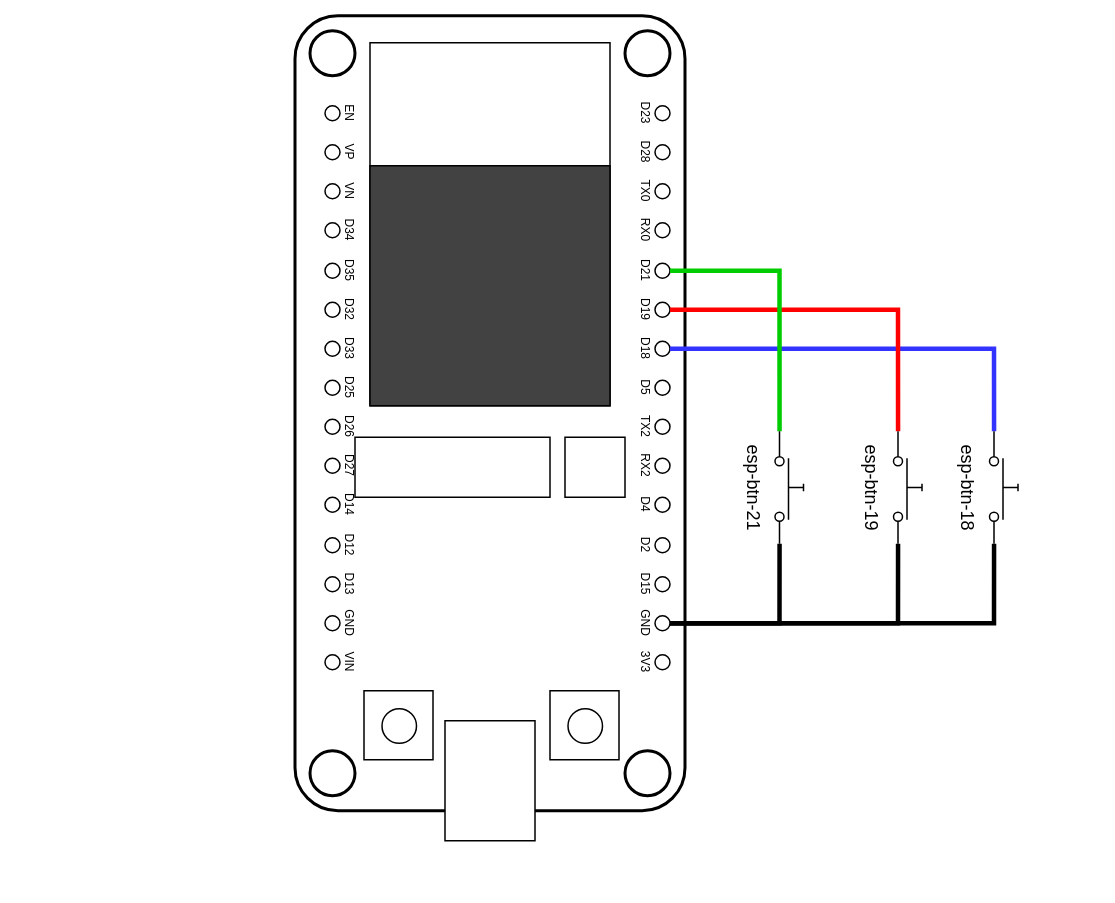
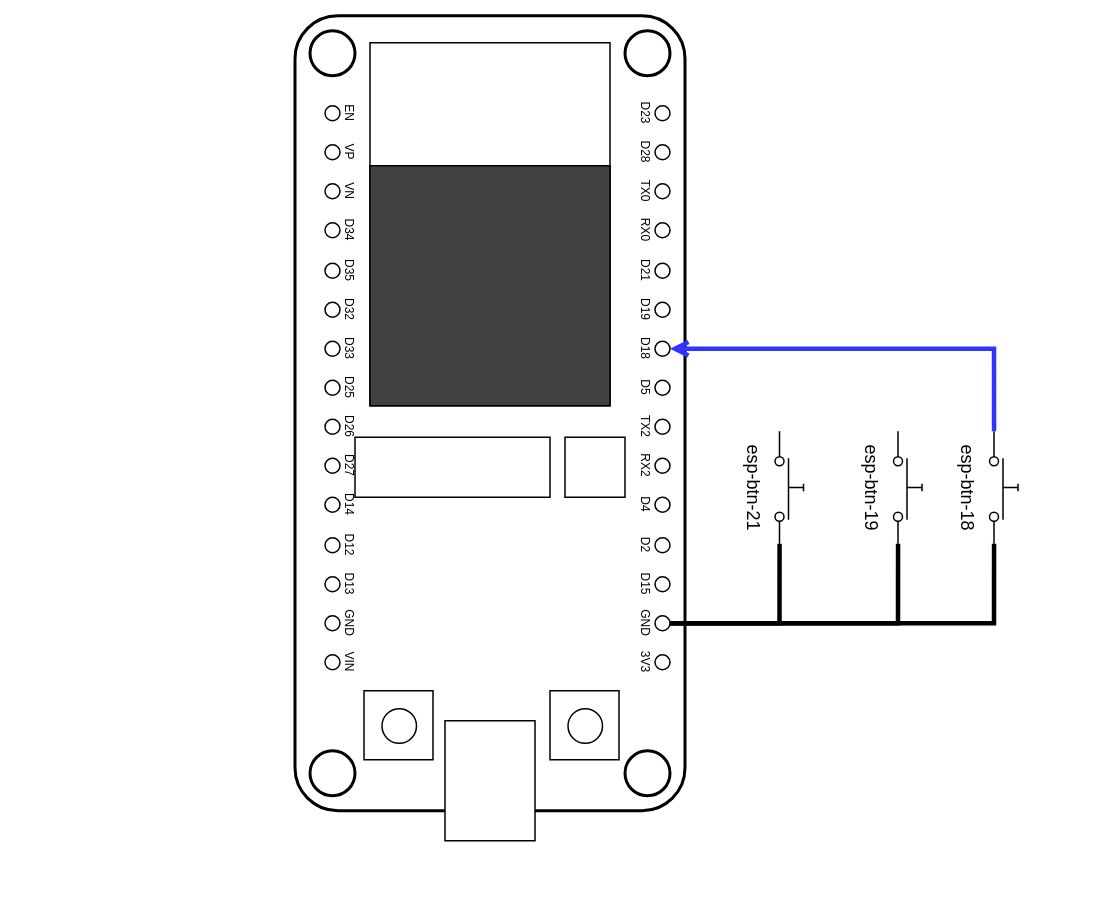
edge "D21" -- "esp-btn-21": removed
edge "D19" -- "esp-btn-19": removed
edge "D18" -- "esp-btn-18": arrowhead none -> open
